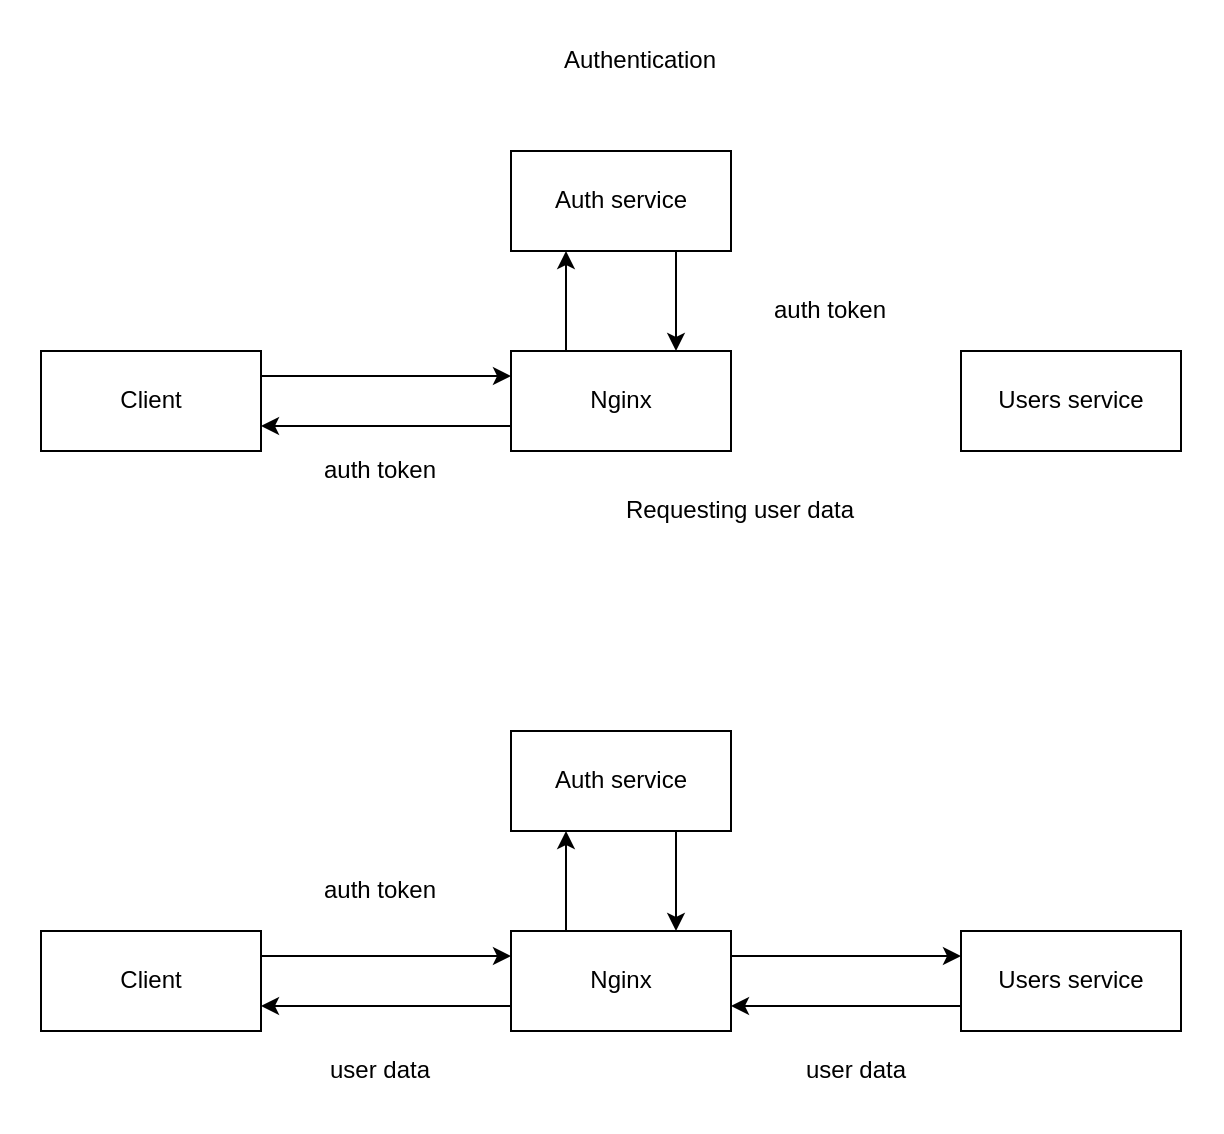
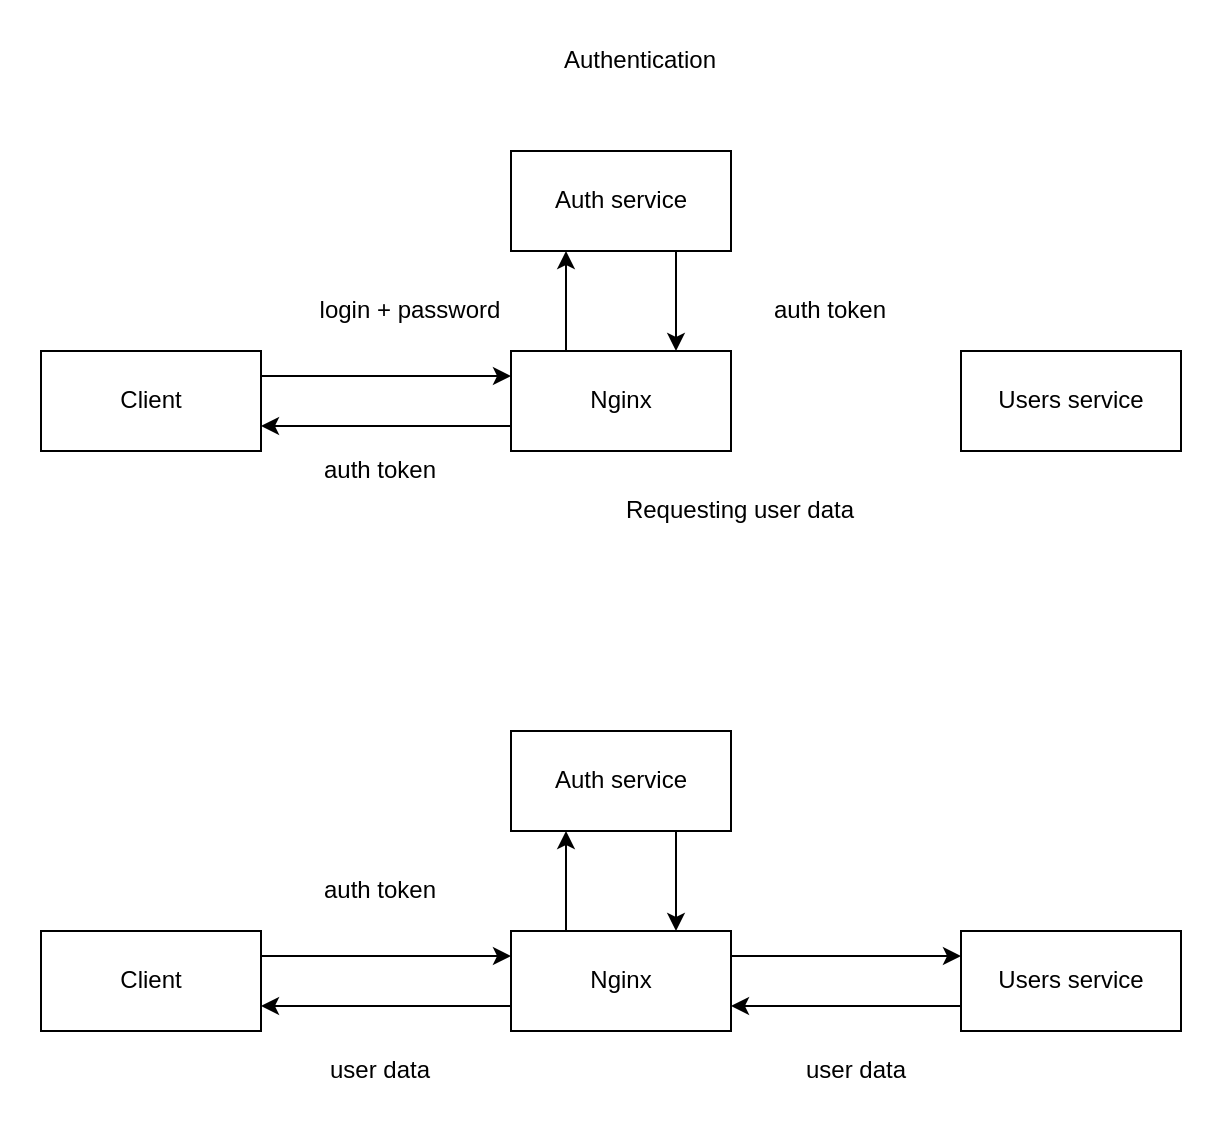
node "login + password": added
